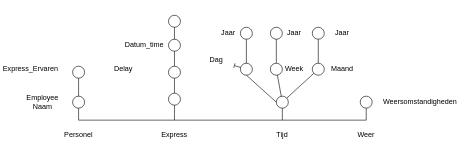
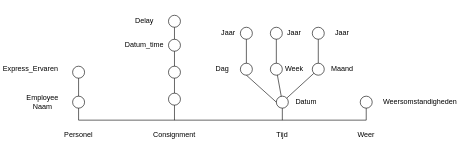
node "Dag": moved (216, 60) -> (222, 69)
node "Delay": moved (123, 69) -> (144, 21)
node "Datum": added
node "Express": label "Express" -> "Consignment"
